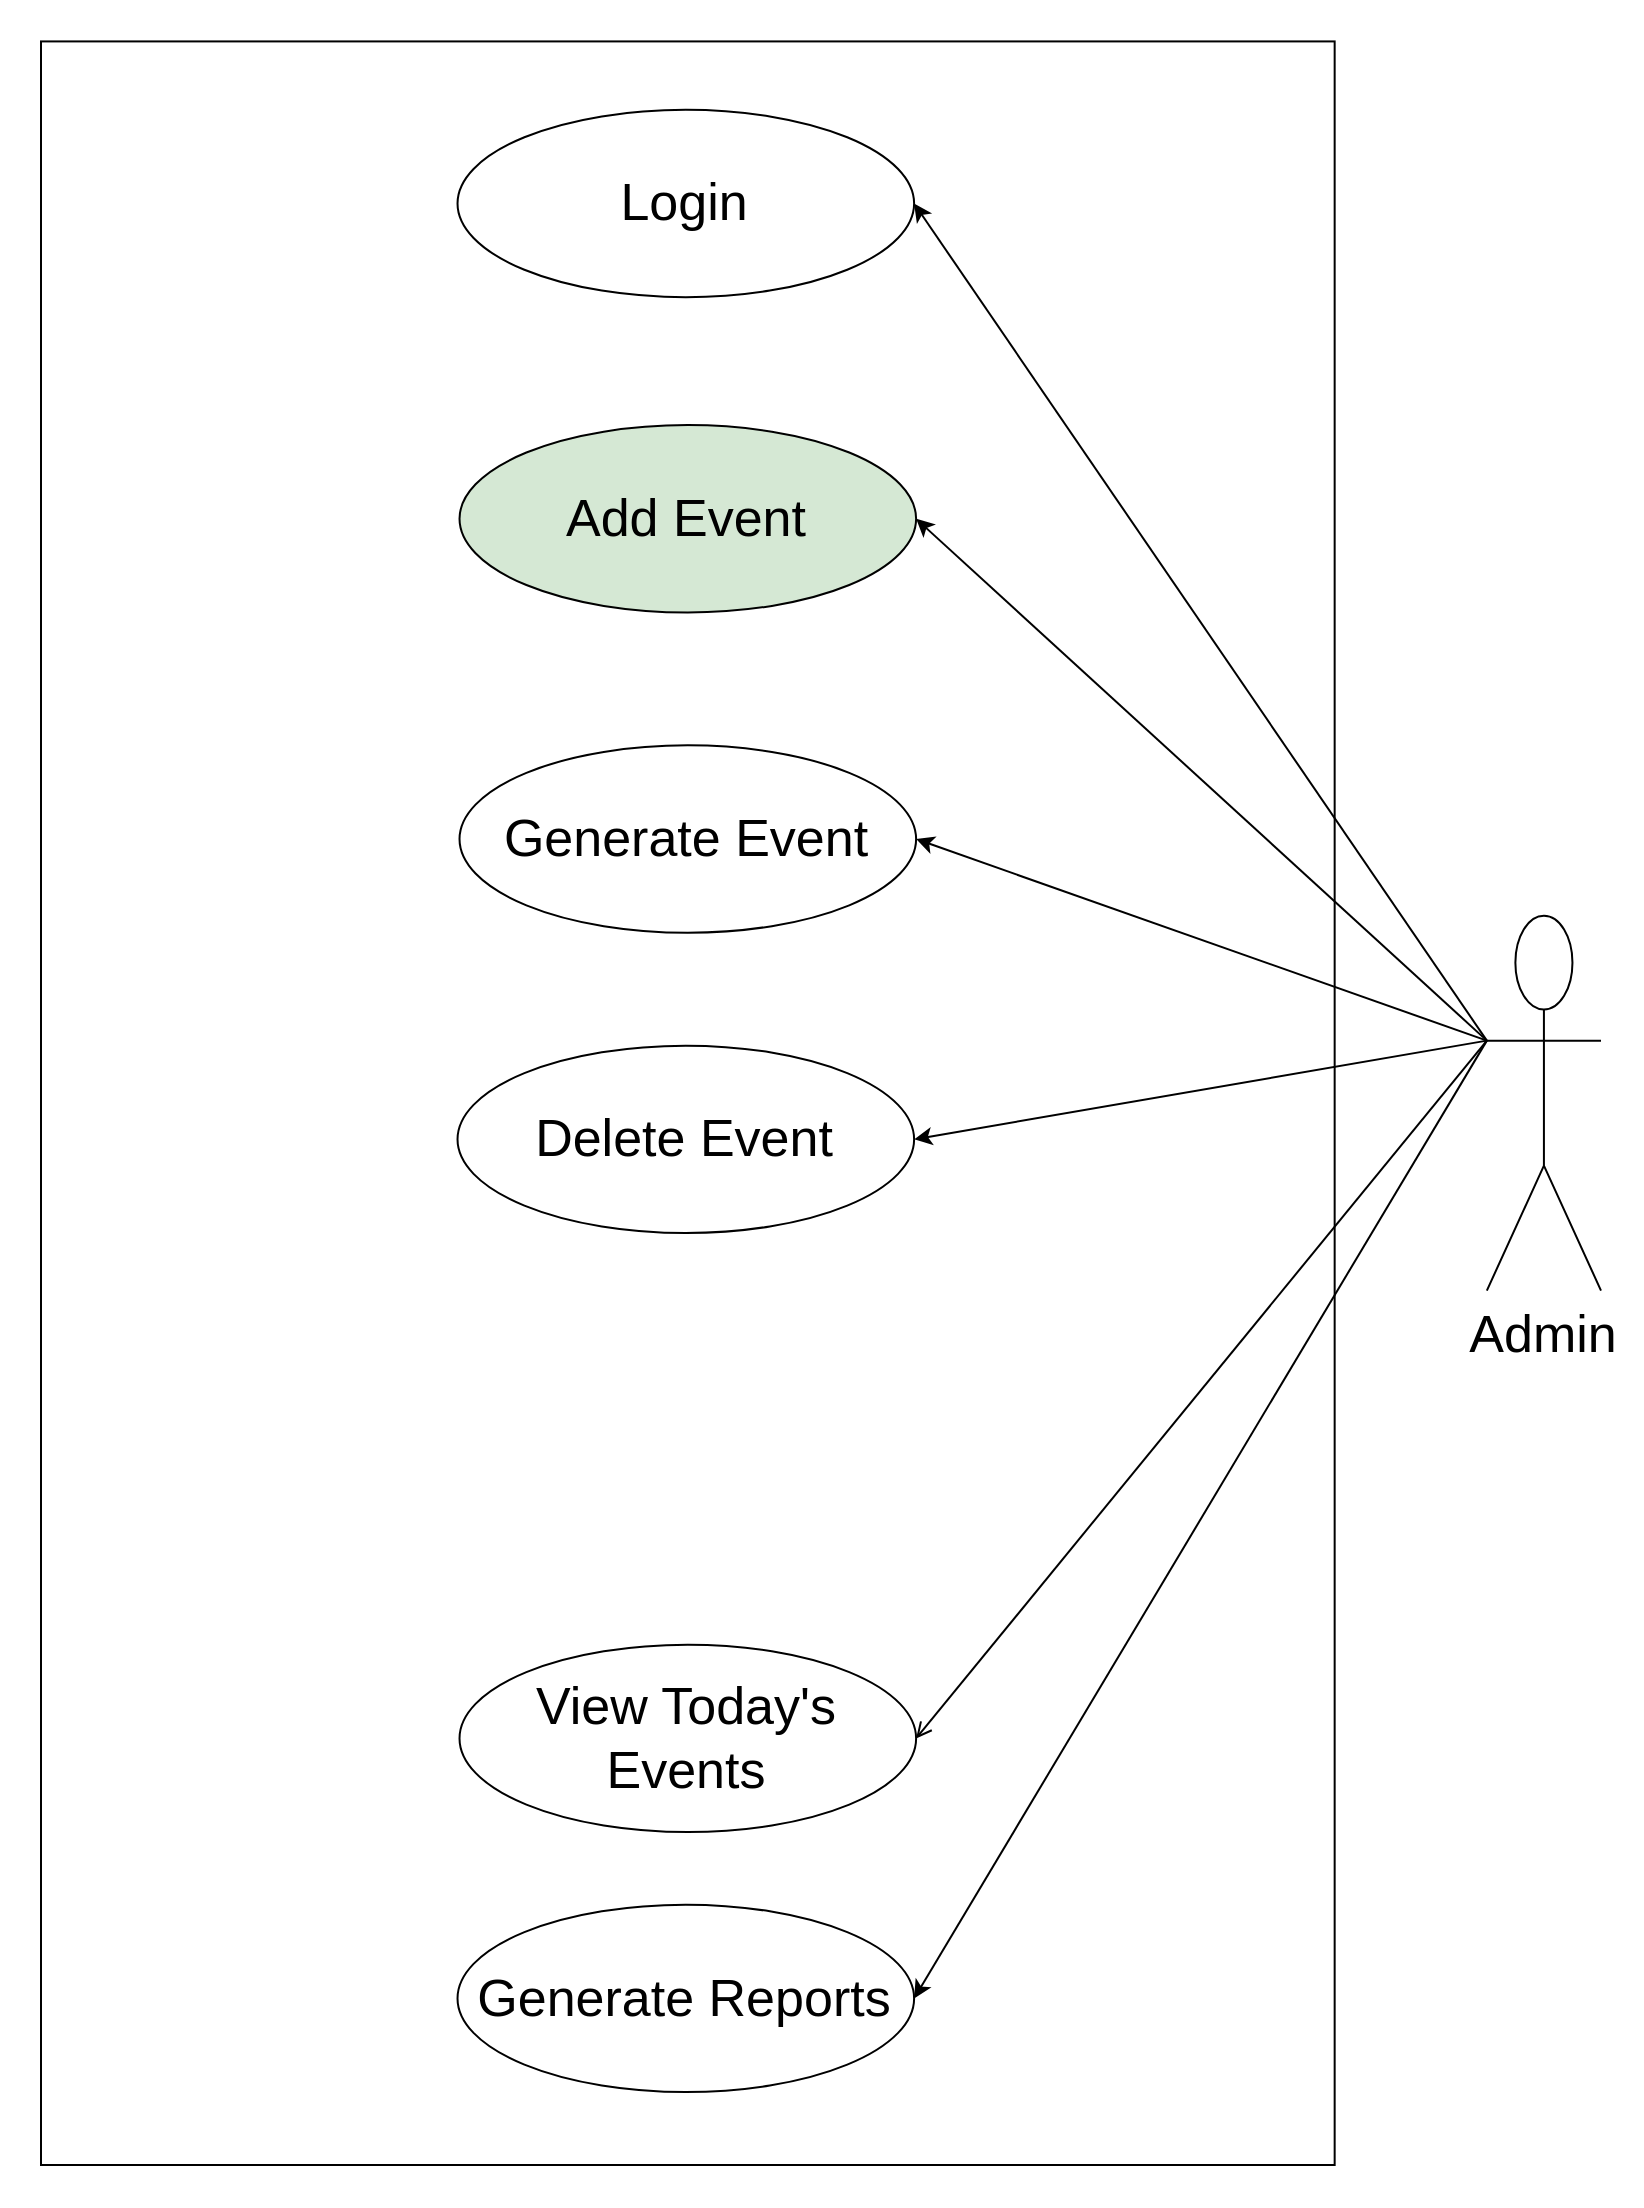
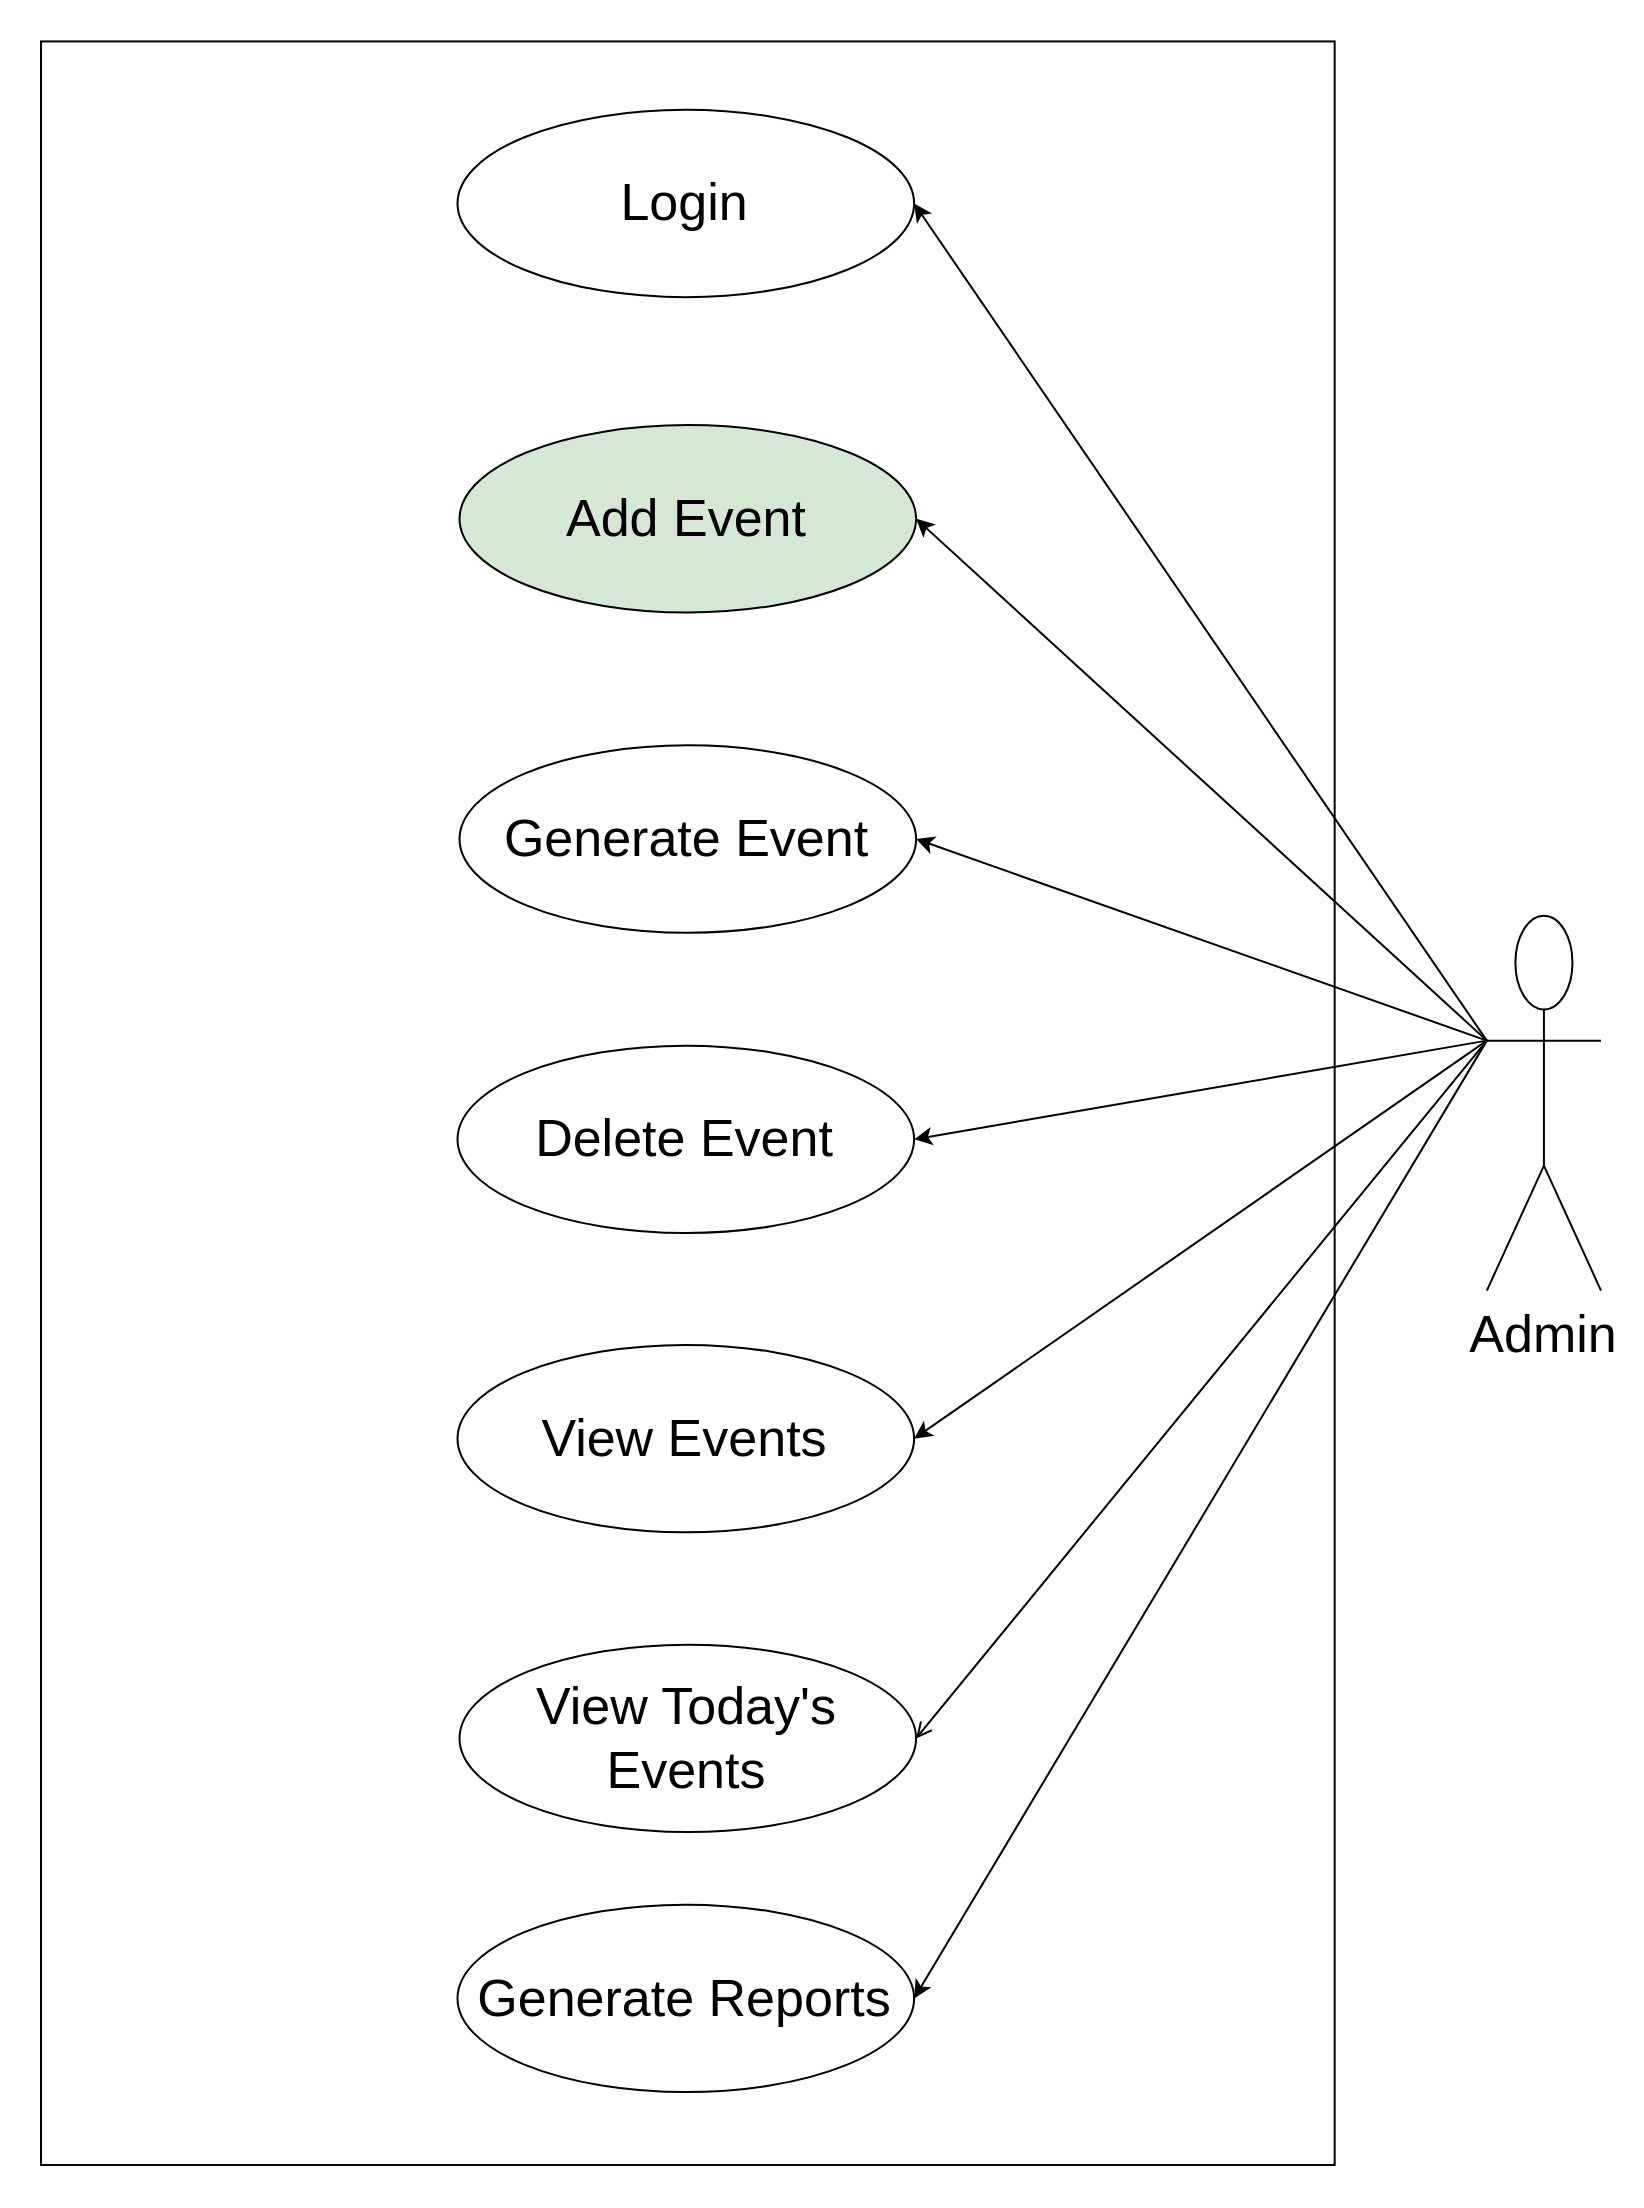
edge "Admin" -> "View Events": added
node "View Events": added
